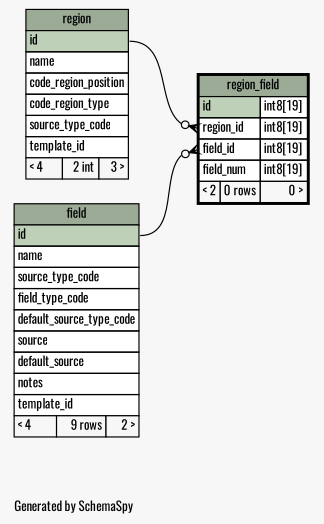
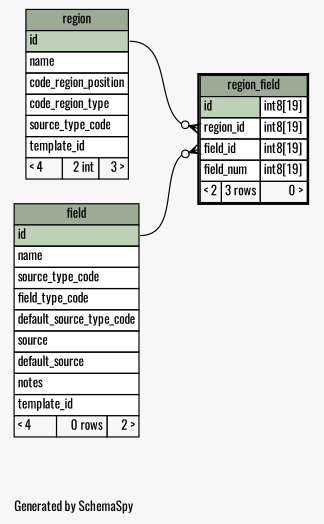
node "region_field": text "0 rows" -> "3 rows"
node "field": text "9 rows" -> "0 rows"
